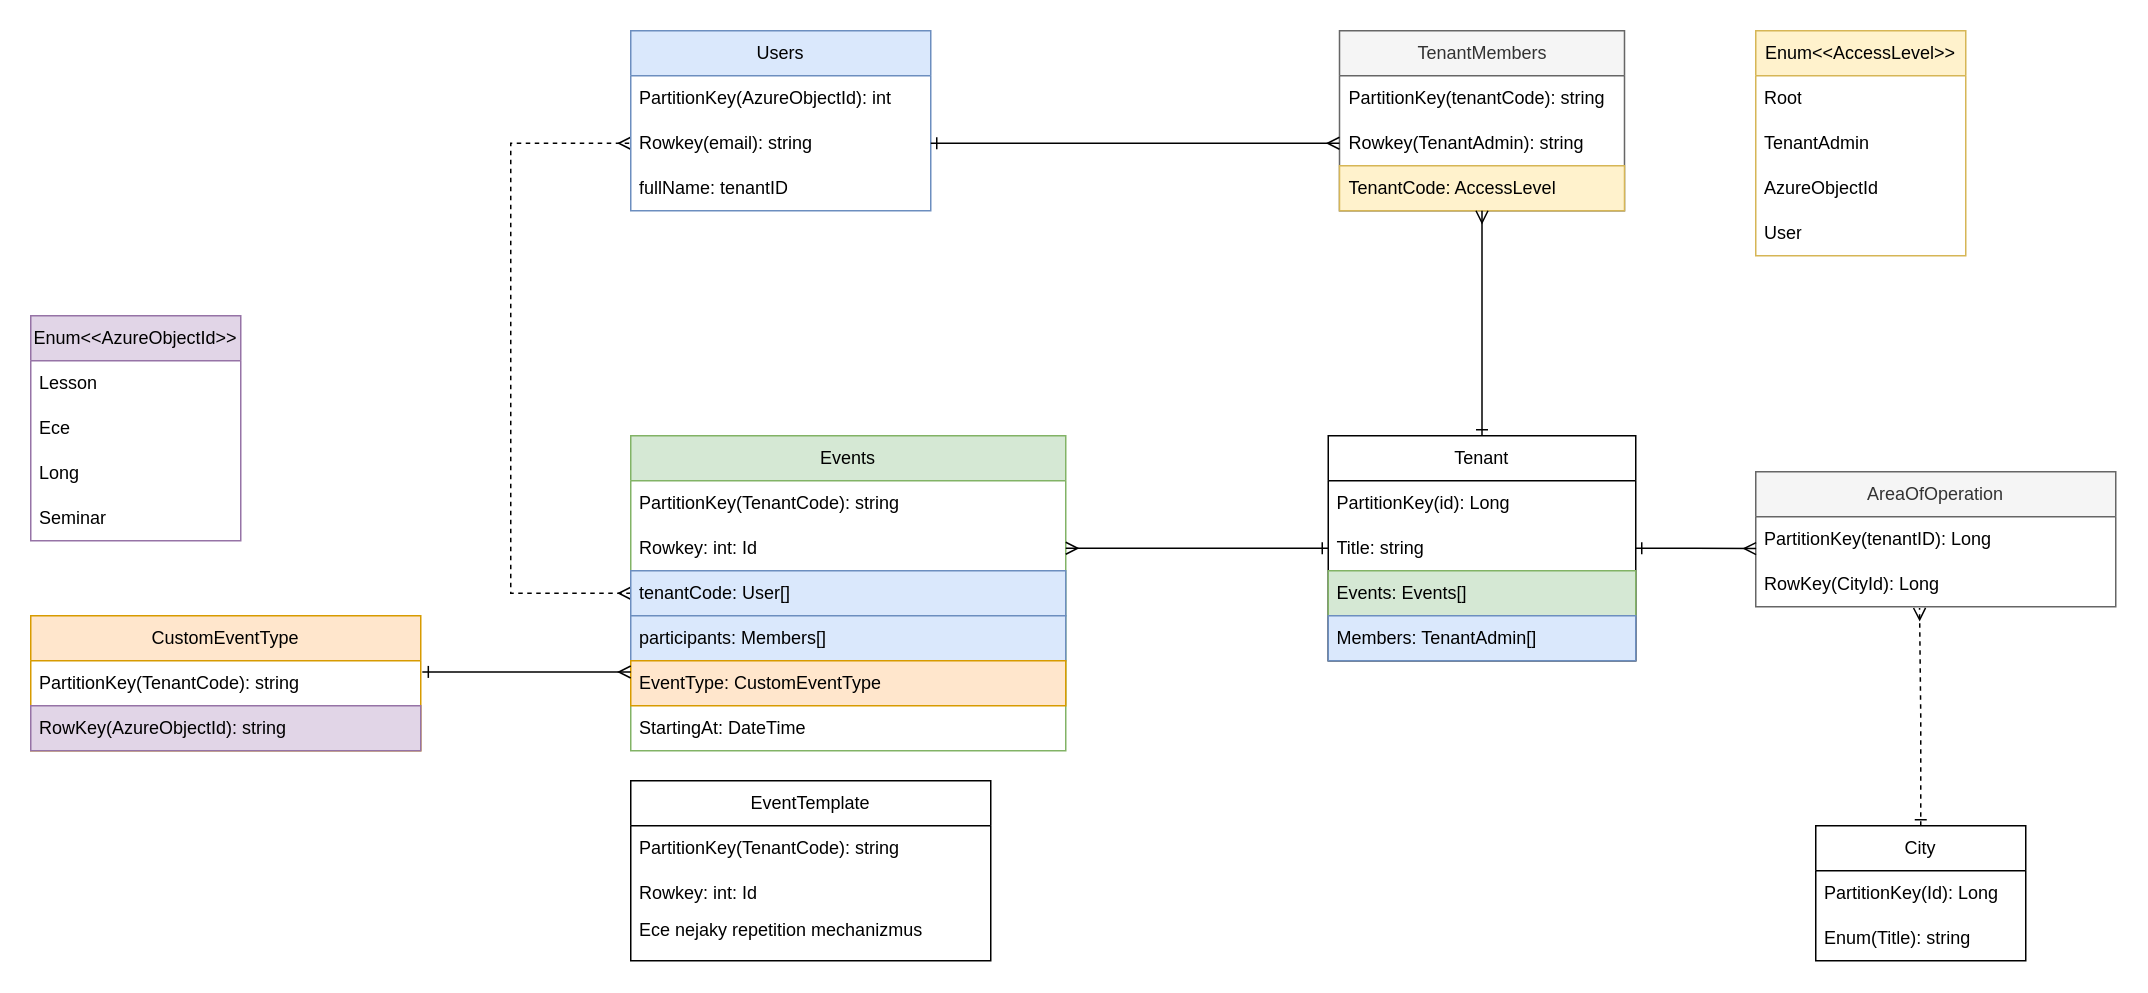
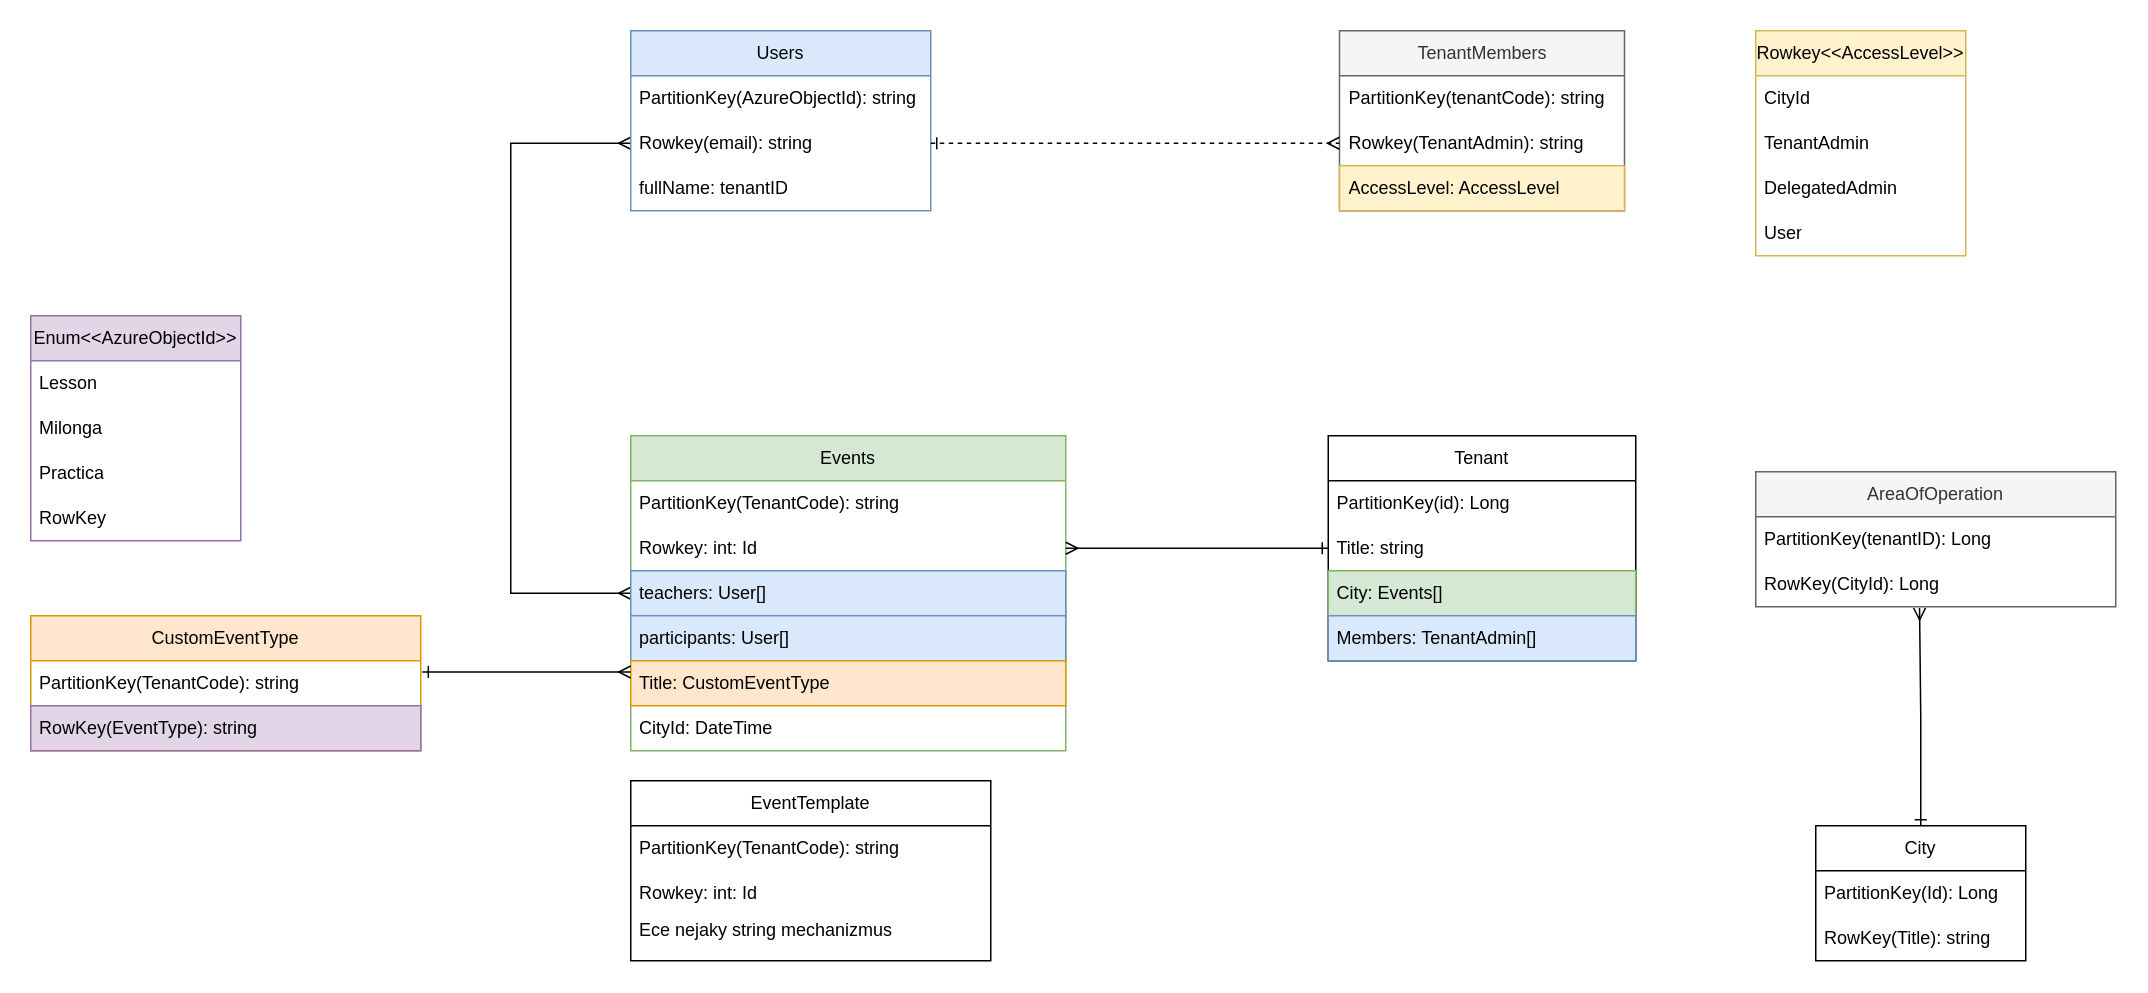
node "Enum<<AccessLevel>>": label "Enum<<AccessLevel>>" -> "Rowkey<<AccessLevel>>"
node "PartitionKey(AzureObjectId): int": label "PartitionKey(AzureObjectId): int" -> "PartitionKey(AzureObjectId): string"
node "Root": label "Root" -> "CityId"
edge "Rowkey(email): string" -- "Rowkey(TenantAdmin): string": style solid -> dashed
node "TenantCode: AccessLevel": label "TenantCode: AccessLevel" -> "AccessLevel: AccessLevel"
node "AzureObjectId": label "AzureObjectId" -> "DelegatedAdmin"
edge "TenantMembers" -- "Tenant": removed
edge "Rowkey(email): string" -- "Events": style dashed -> solid
node "Ece": label "Ece" -> "Milonga"
node "Long": label "Long" -> "Practica"
node "Seminar": label "Seminar" -> "RowKey"
edge "PartitionKey(tenantID): Long" -- "Title: string": removed
node "tenantCode: User[]": label "tenantCode: User[]" -> "teachers: User[]"
node "Events: Events[]": label "Events: Events[]" -> "City: Events[]"
node "participants: Members[]": label "participants: Members[]" -> "participants: User[]"
node "EventType: CustomEventType": label "EventType: CustomEventType" -> "Title: CustomEventType"
edge "RowKey(CityId): Long" -- "City": style dashed -> solid
node "RowKey(AzureObjectId): string": label "RowKey(AzureObjectId): string" -> "RowKey(EventType): string"
node "StartingAt: DateTime": label "StartingAt: DateTime" -> "CityId: DateTime"
node "Ece nejaky repetition mechanizmus": label "Ece nejaky repetition mechanizmus" -> "Ece nejaky string mechanizmus"
node "Enum(Title): string": label "Enum(Title): string" -> "RowKey(Title): string"
